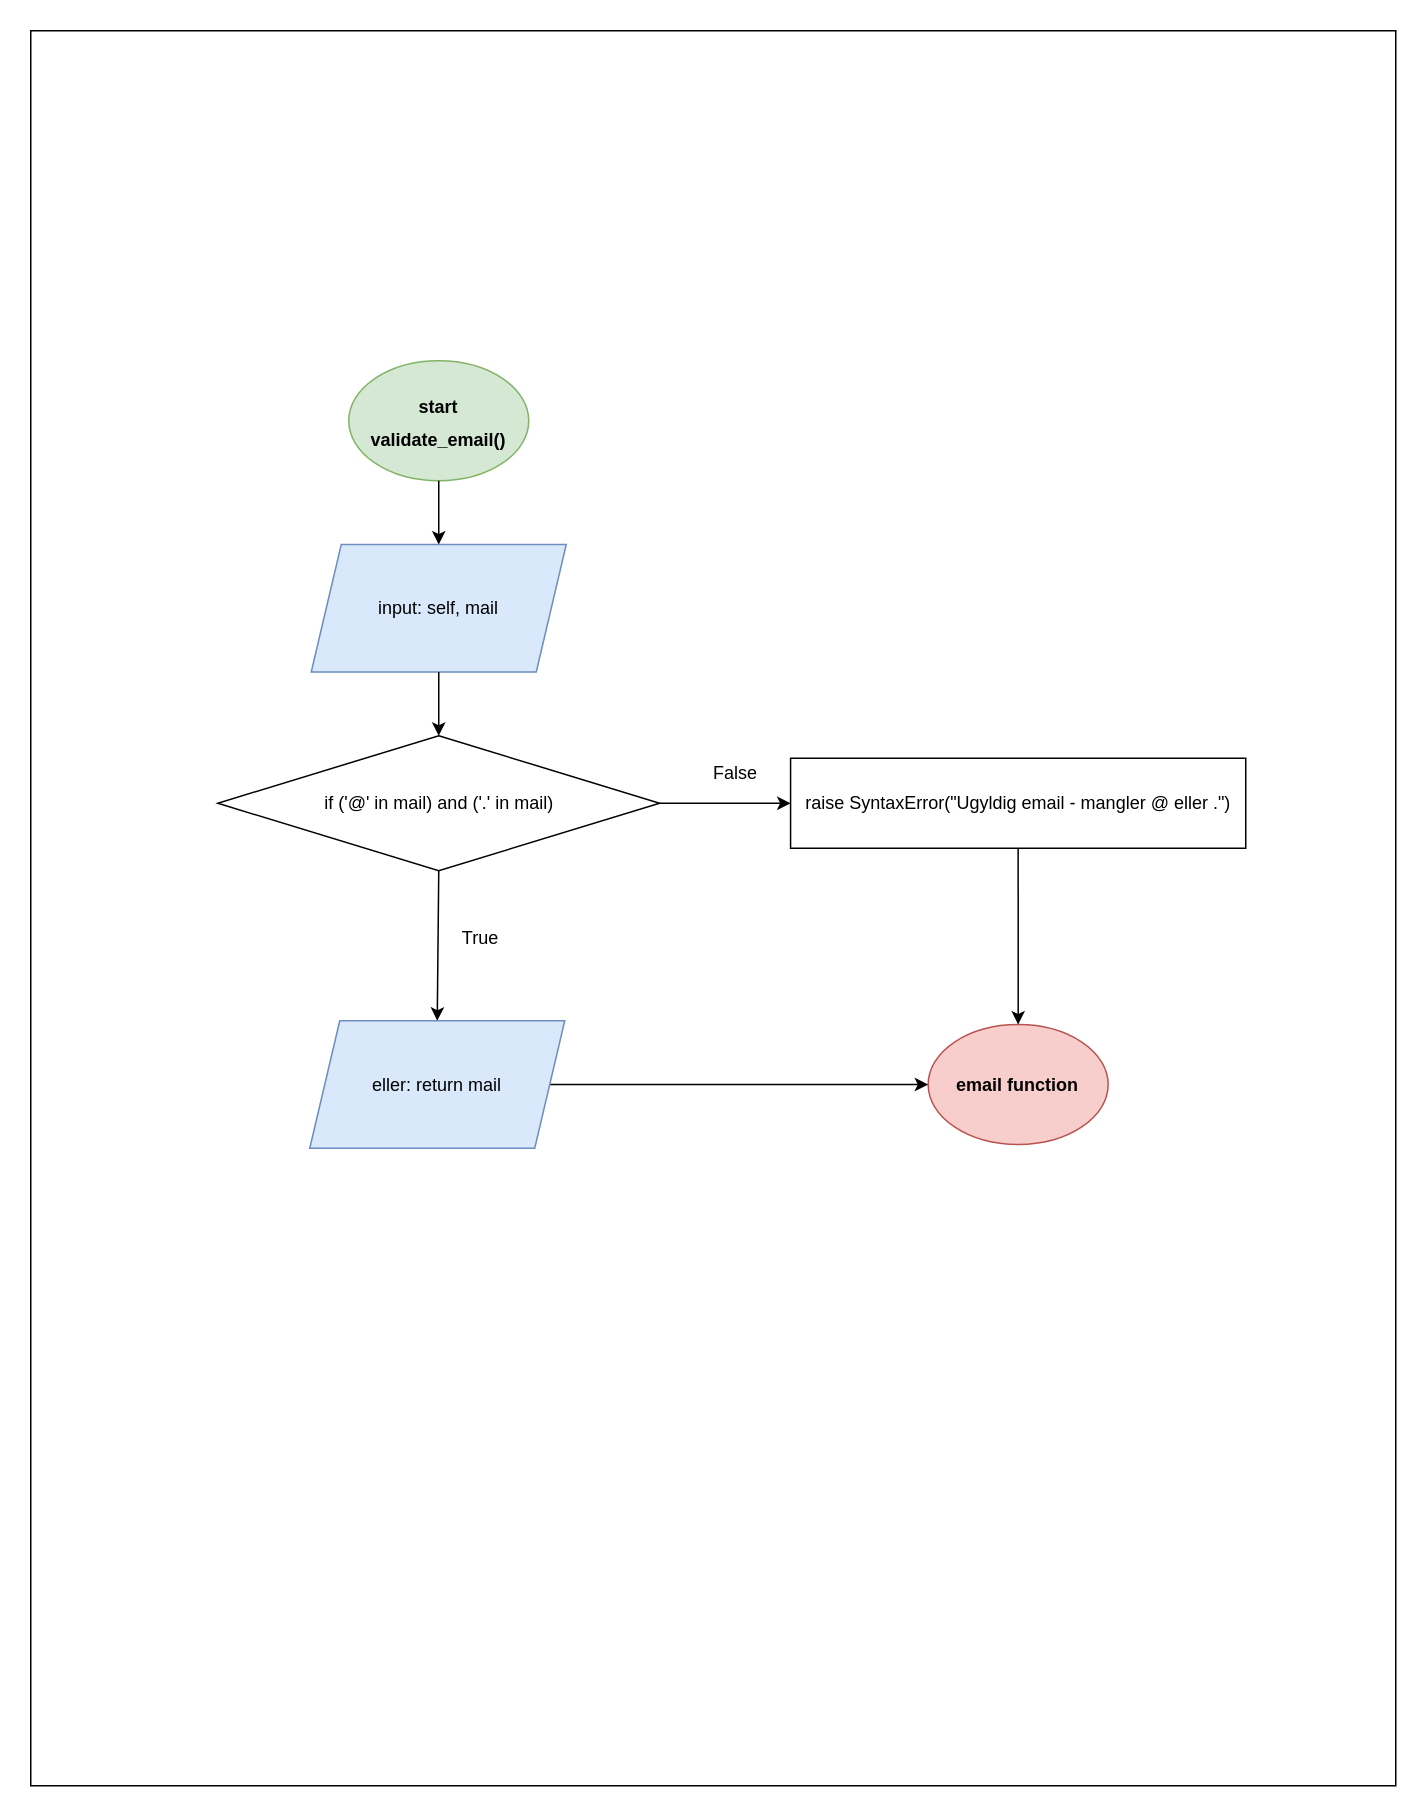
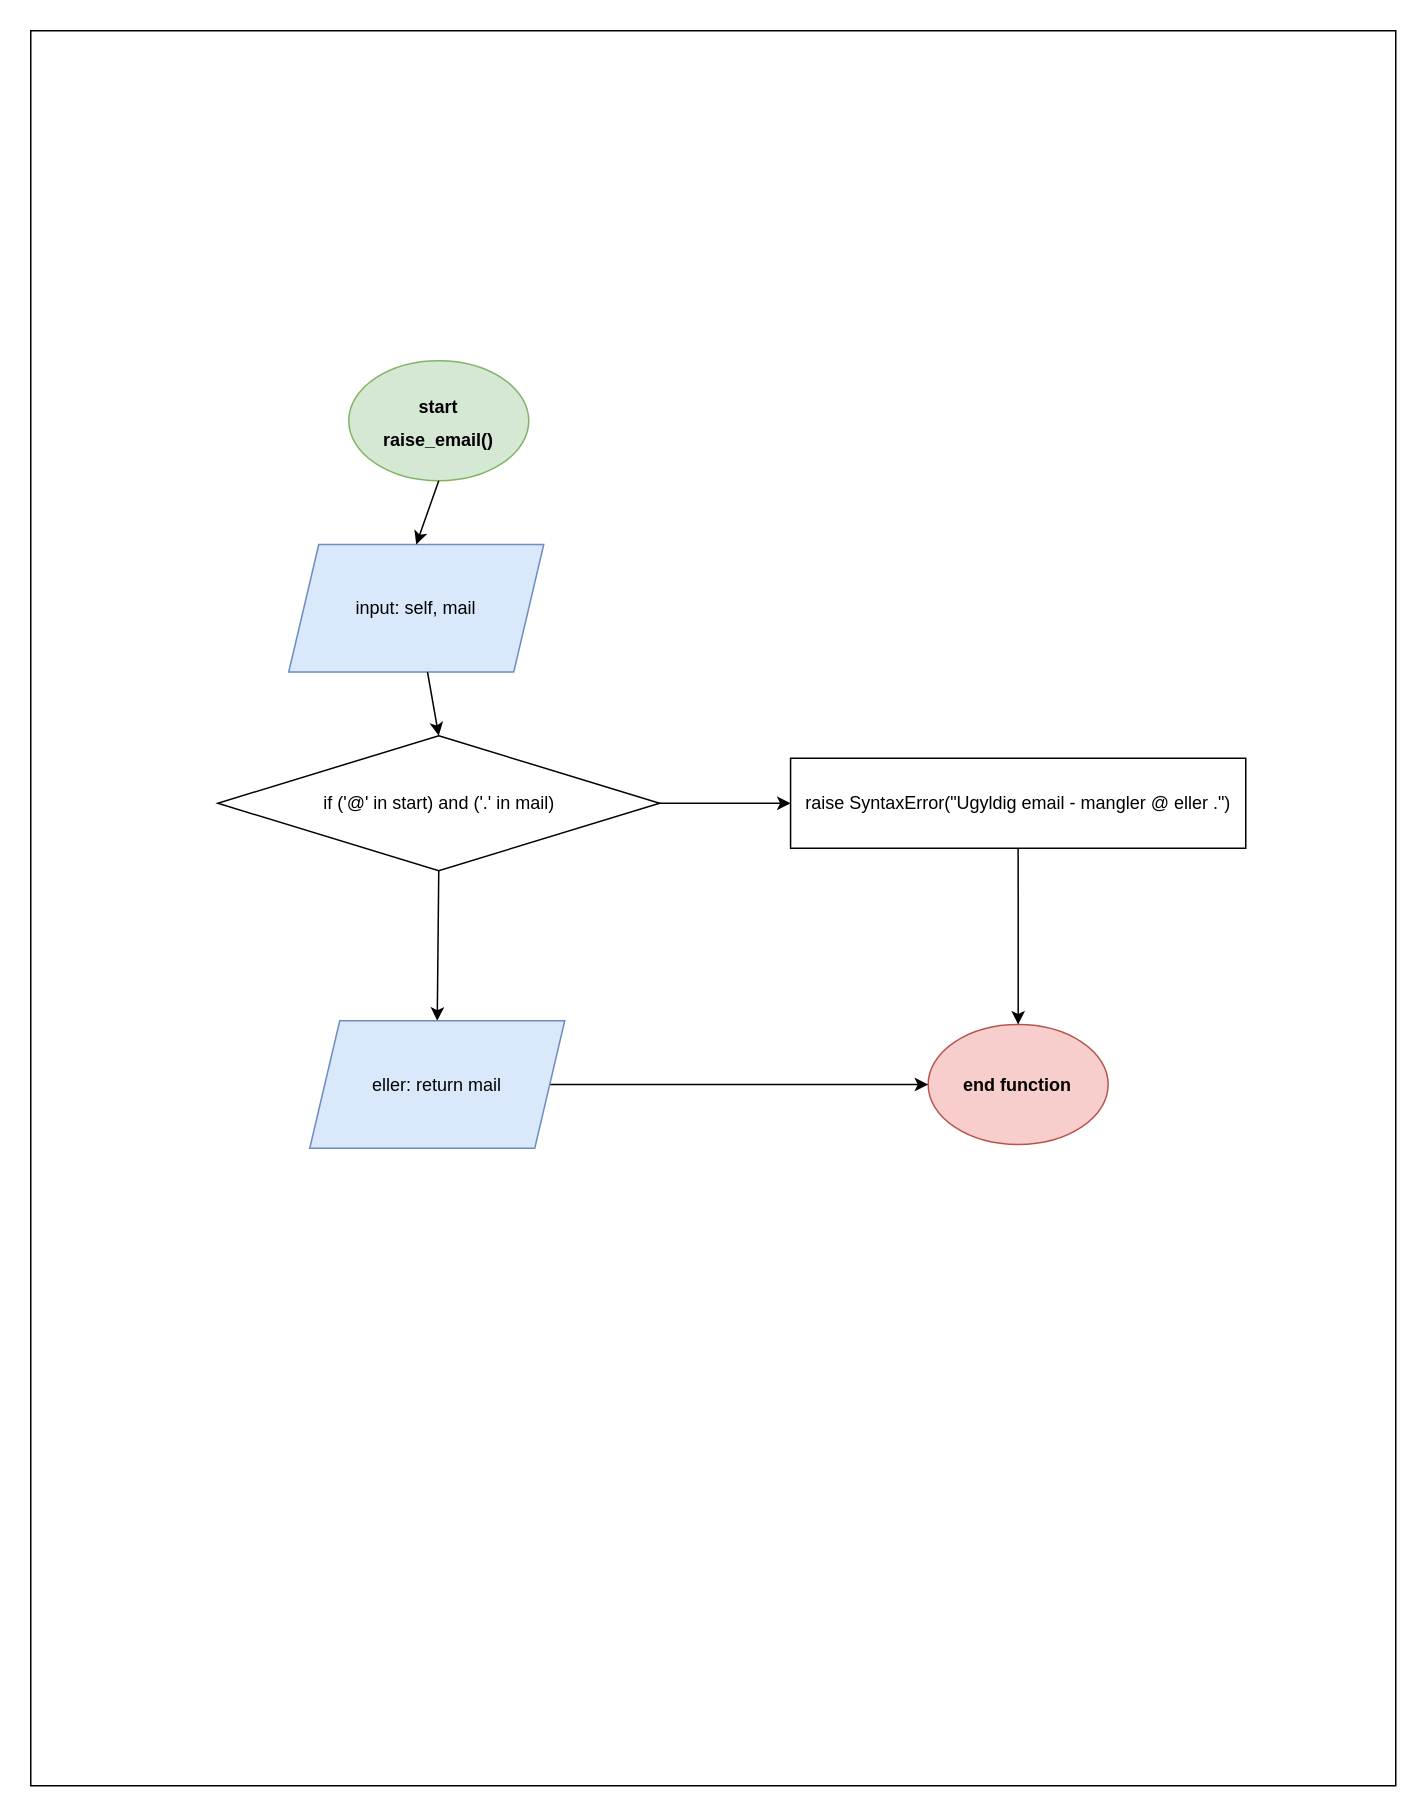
node "start validate_email()": label "start validate_email()" -> "start raise_email()"
node "input: self, mail": moved (439, 608) -> (416, 608)
node "False": removed
node "if ('@' in mail) and ('.' in mail)": label "if ('@' in mail) and ('.' in mail)" -> "if ('@' in start) and ('.' in mail)"
node "True": removed
node "email function": label "email function" -> "end function"
